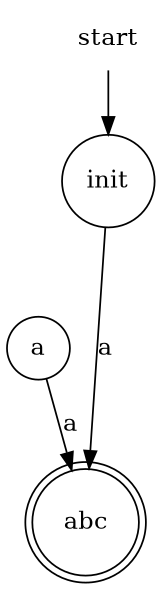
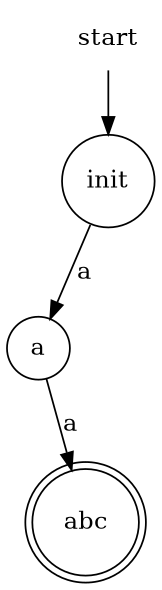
edge "init" -> "abc": now "init" -> "a"
